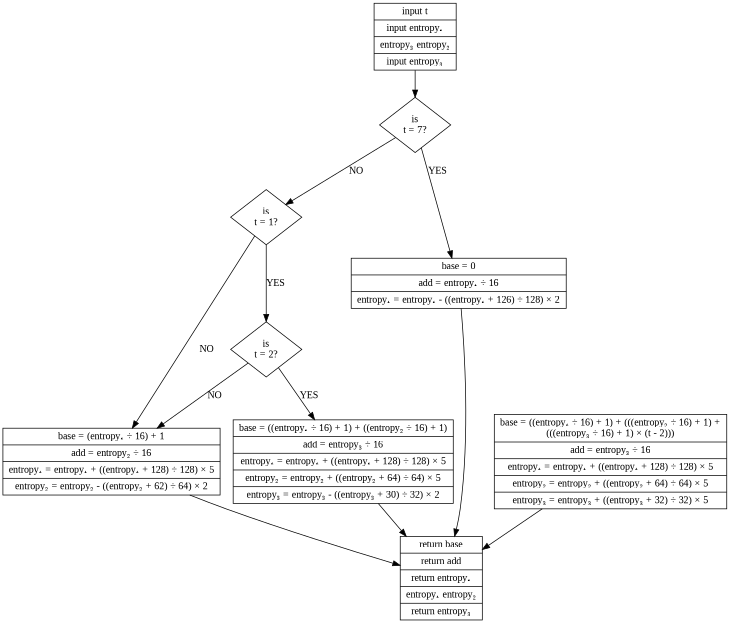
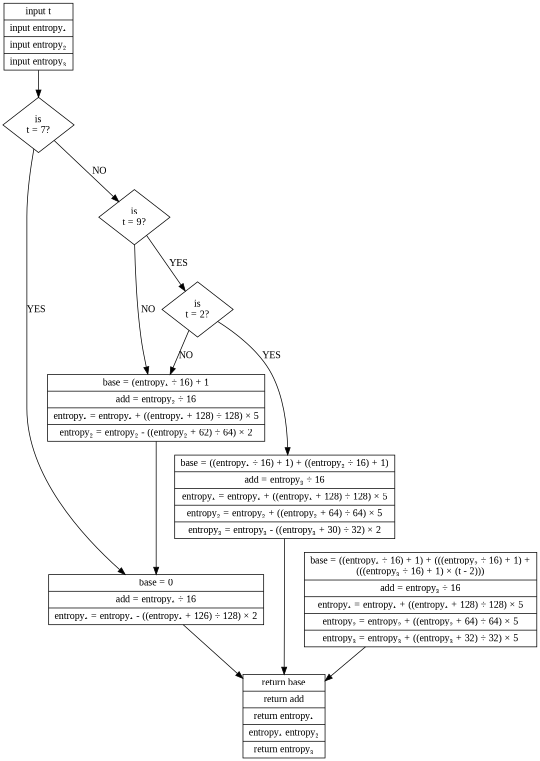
node "input t": text "entropy₃ entropy₂" -> "input entropy₂"
node "is t = 1?": label "is t = 1?" -> "is t = 9?"
edge "base = (entropy₁ ÷ 16) + 1" -> "return base": now "base = (entropy₁ ÷ 16) + 1" -> "base = 0"
